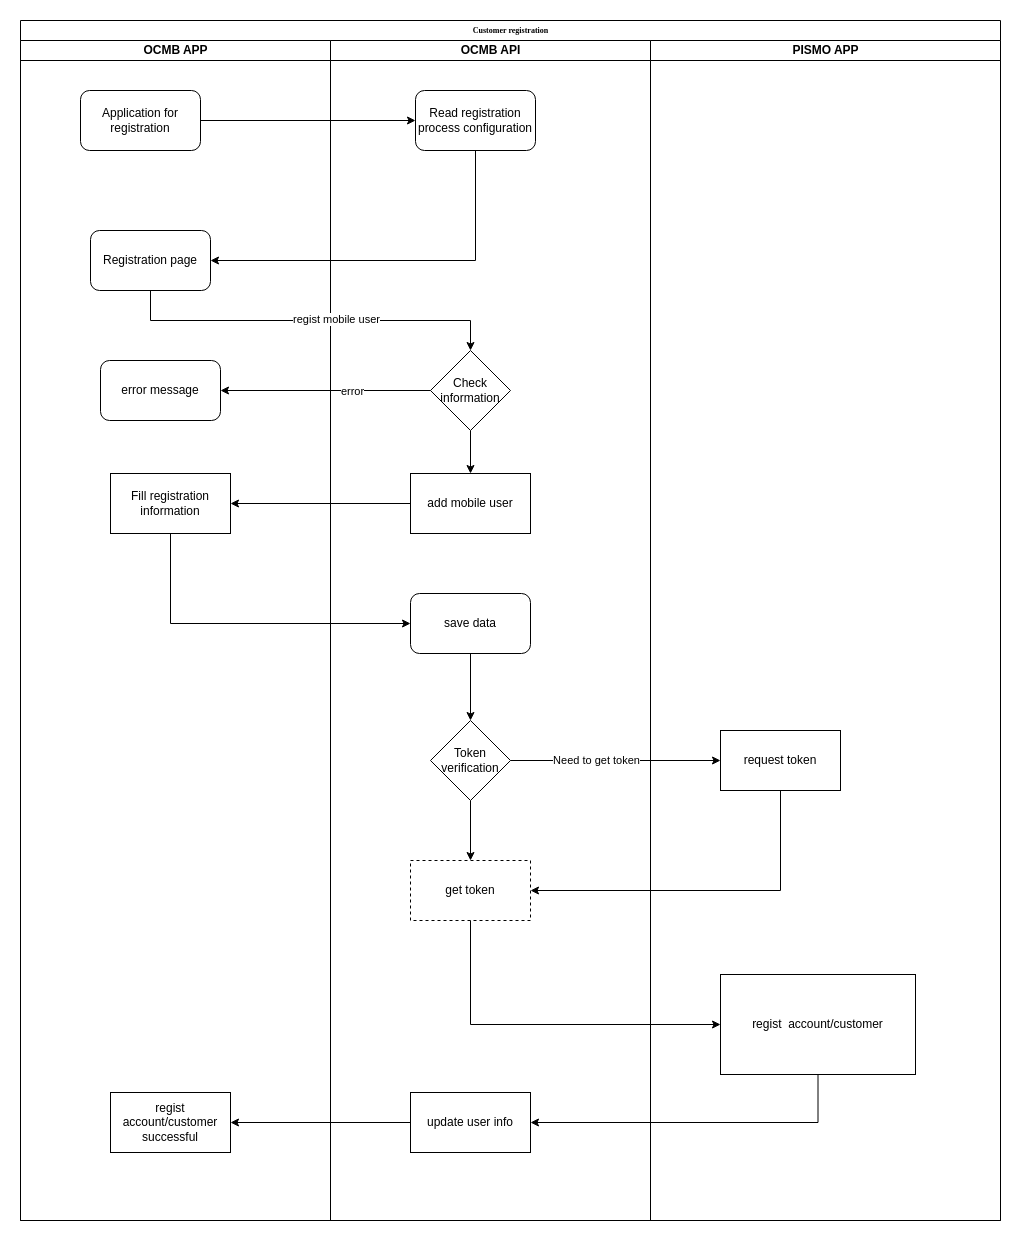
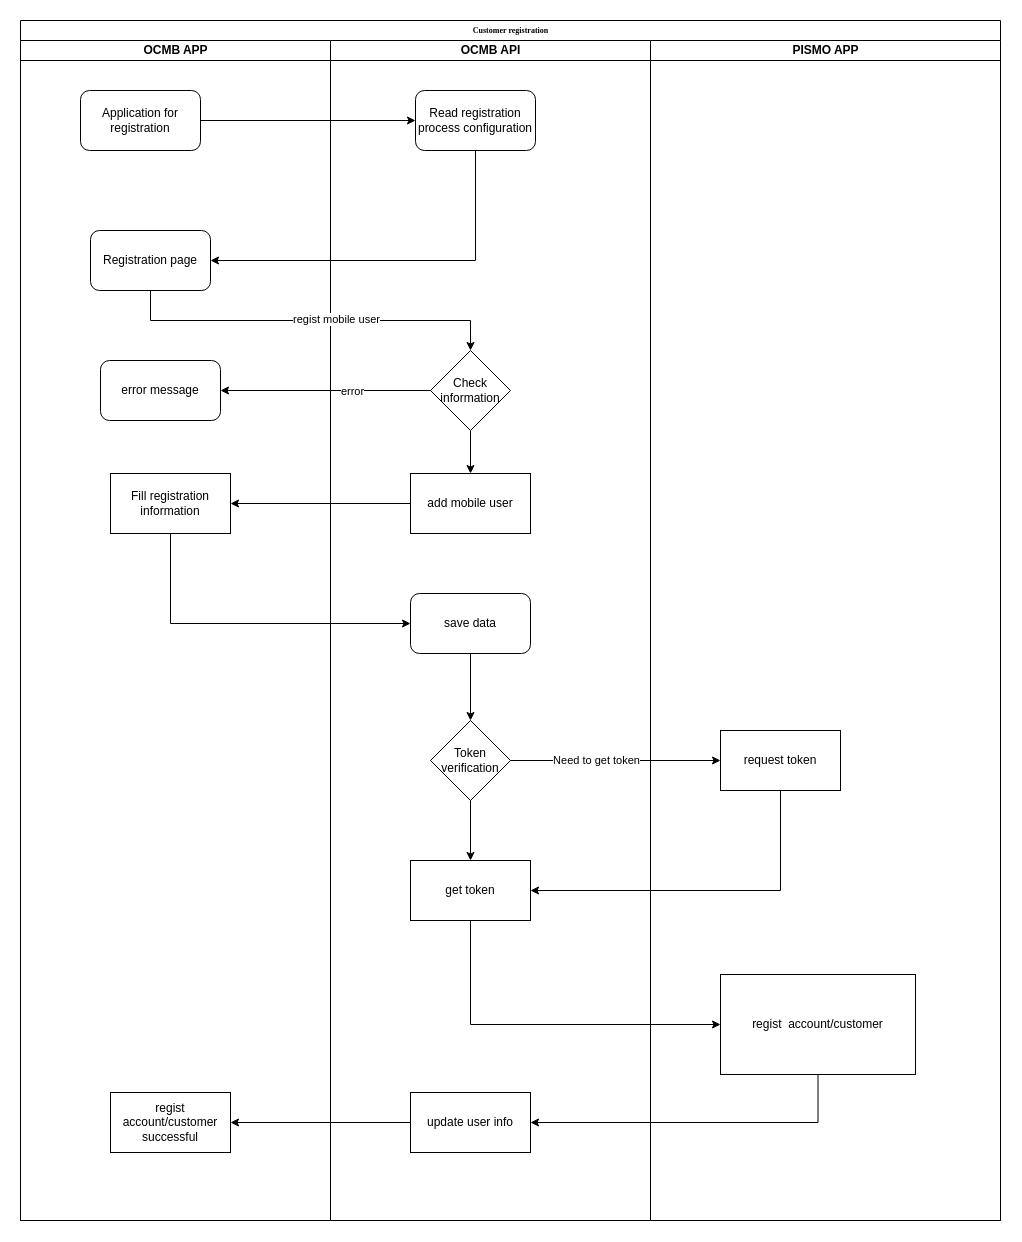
node "get token": style dashed -> solid
